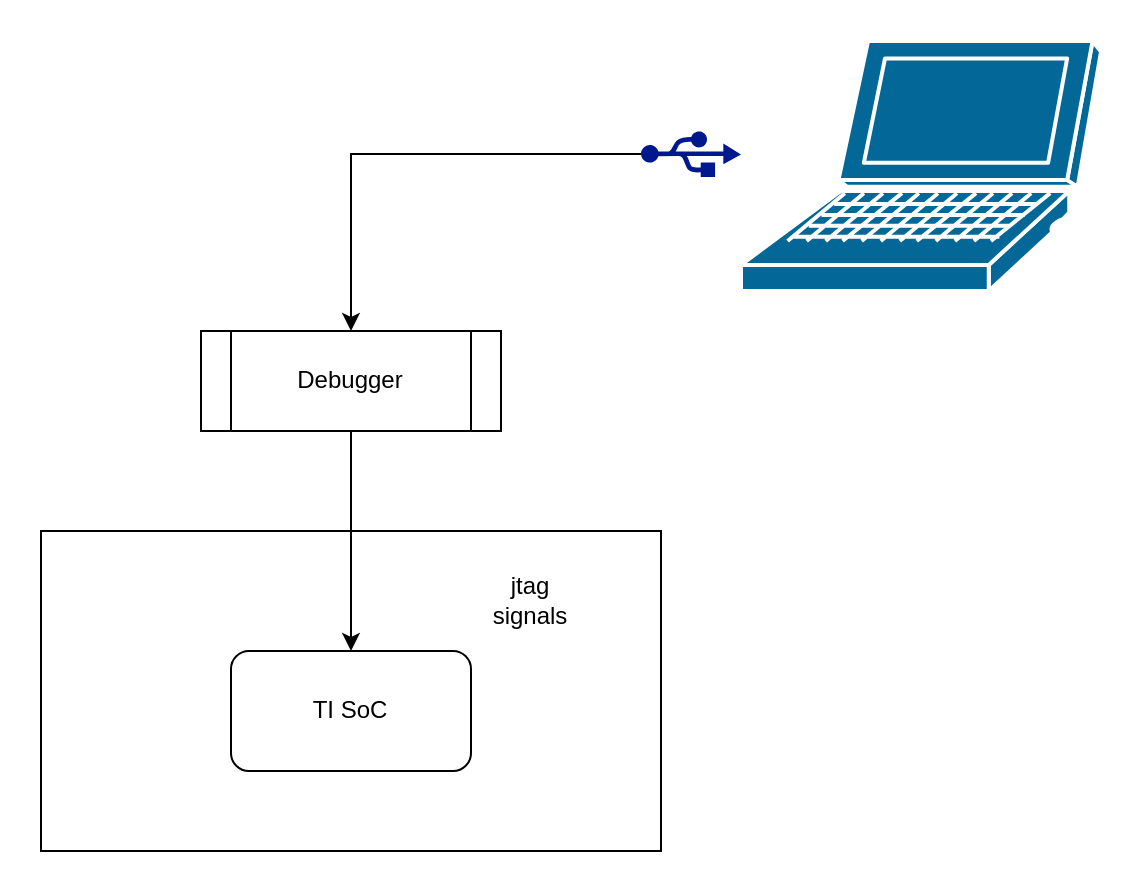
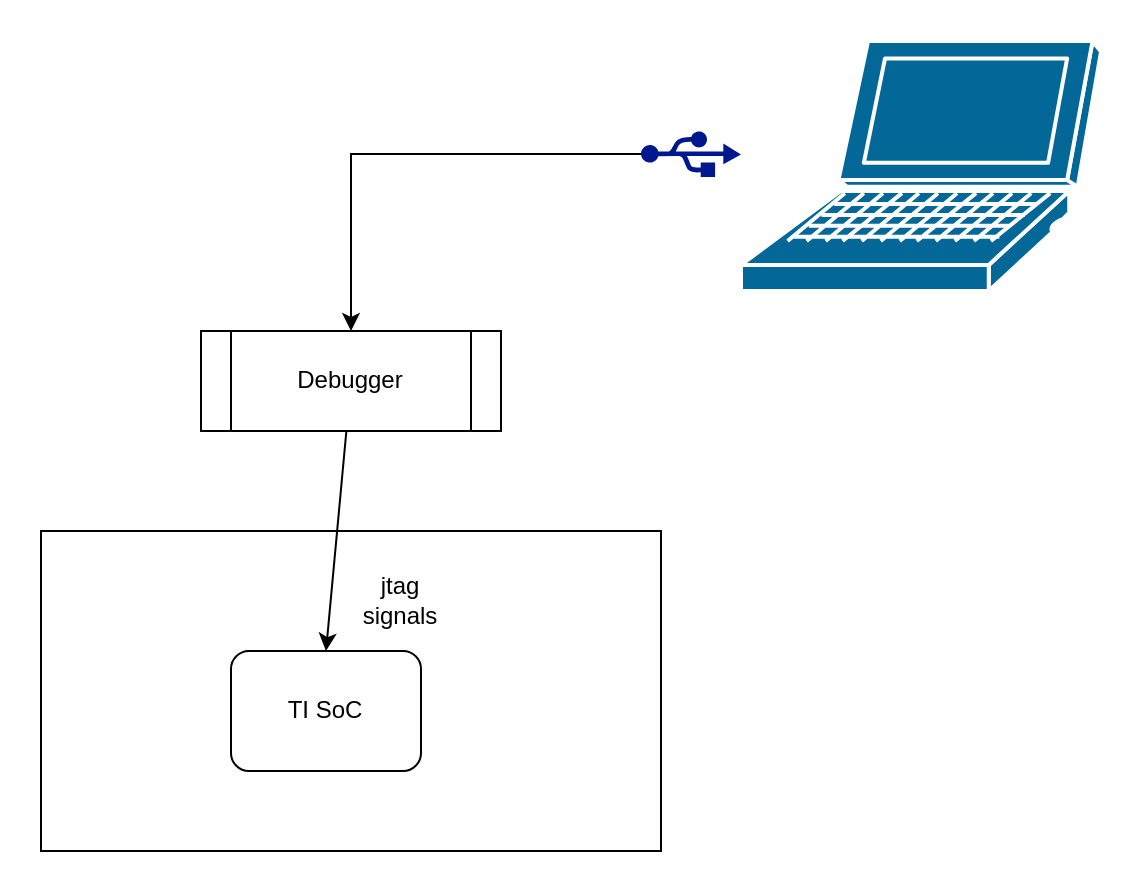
node "jtag signals": moved (531, 601) -> (401, 601)
node "TI SoC": size 240x120 -> 190x120
